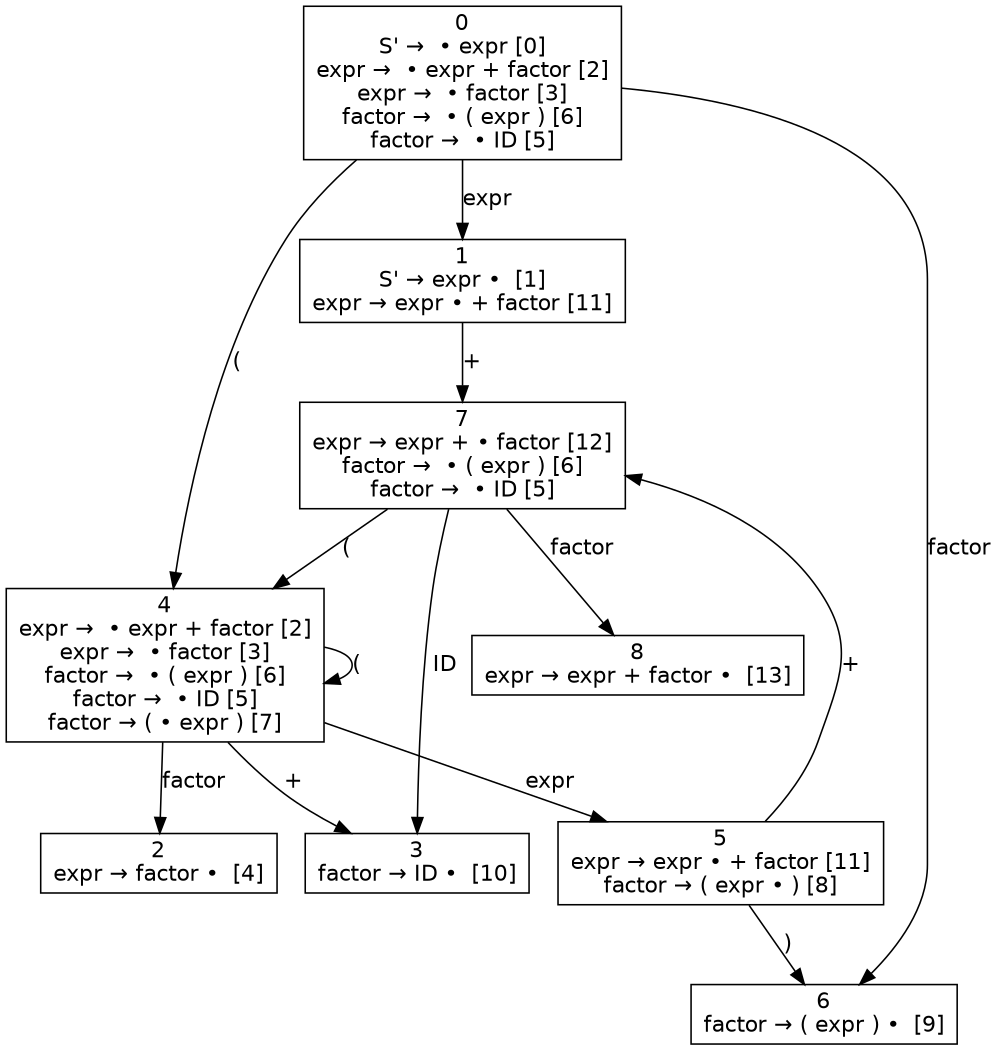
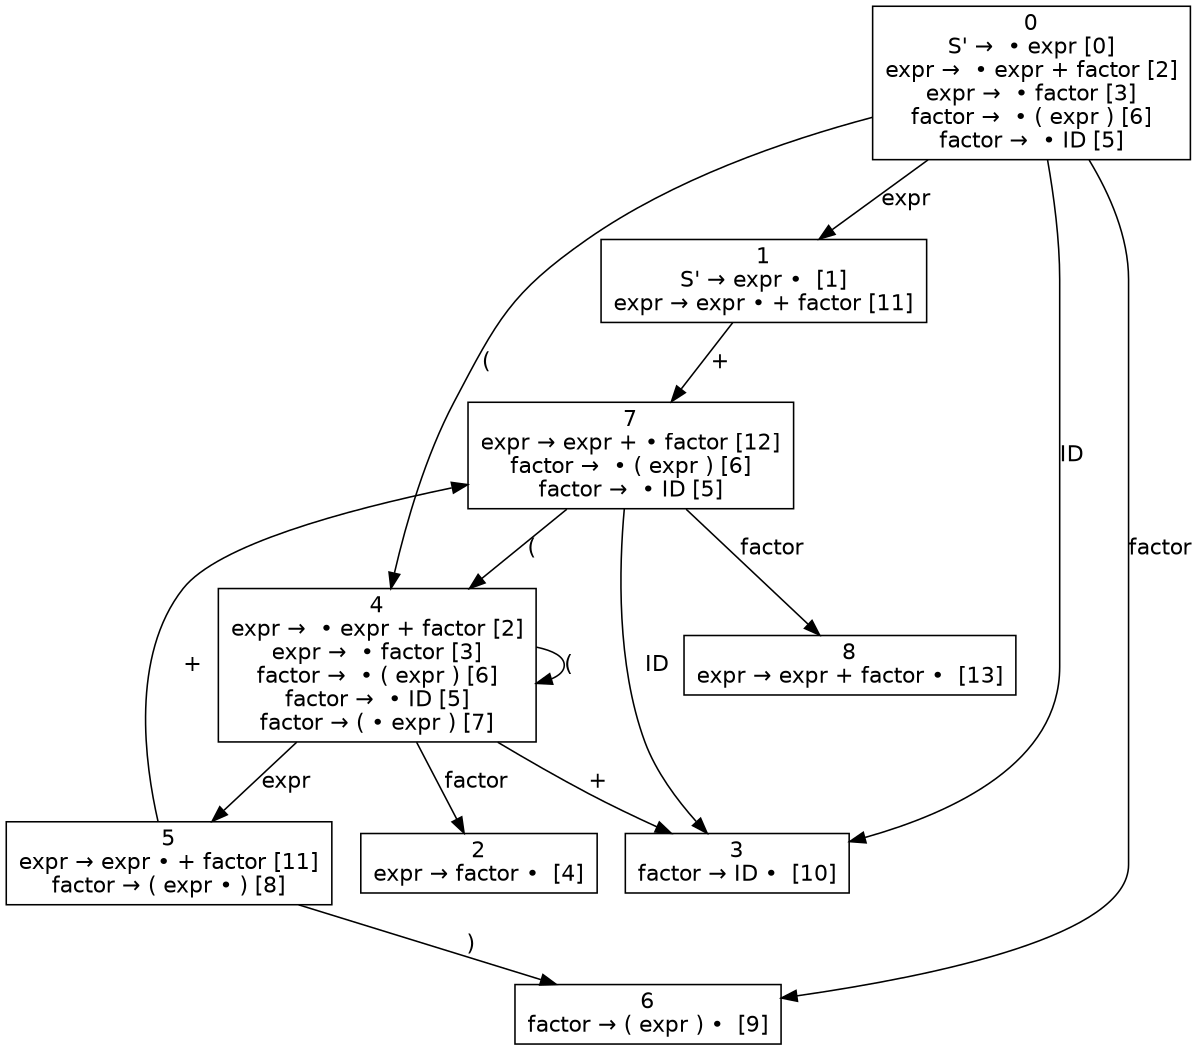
edge "0" -> "3": added, label "ID"
